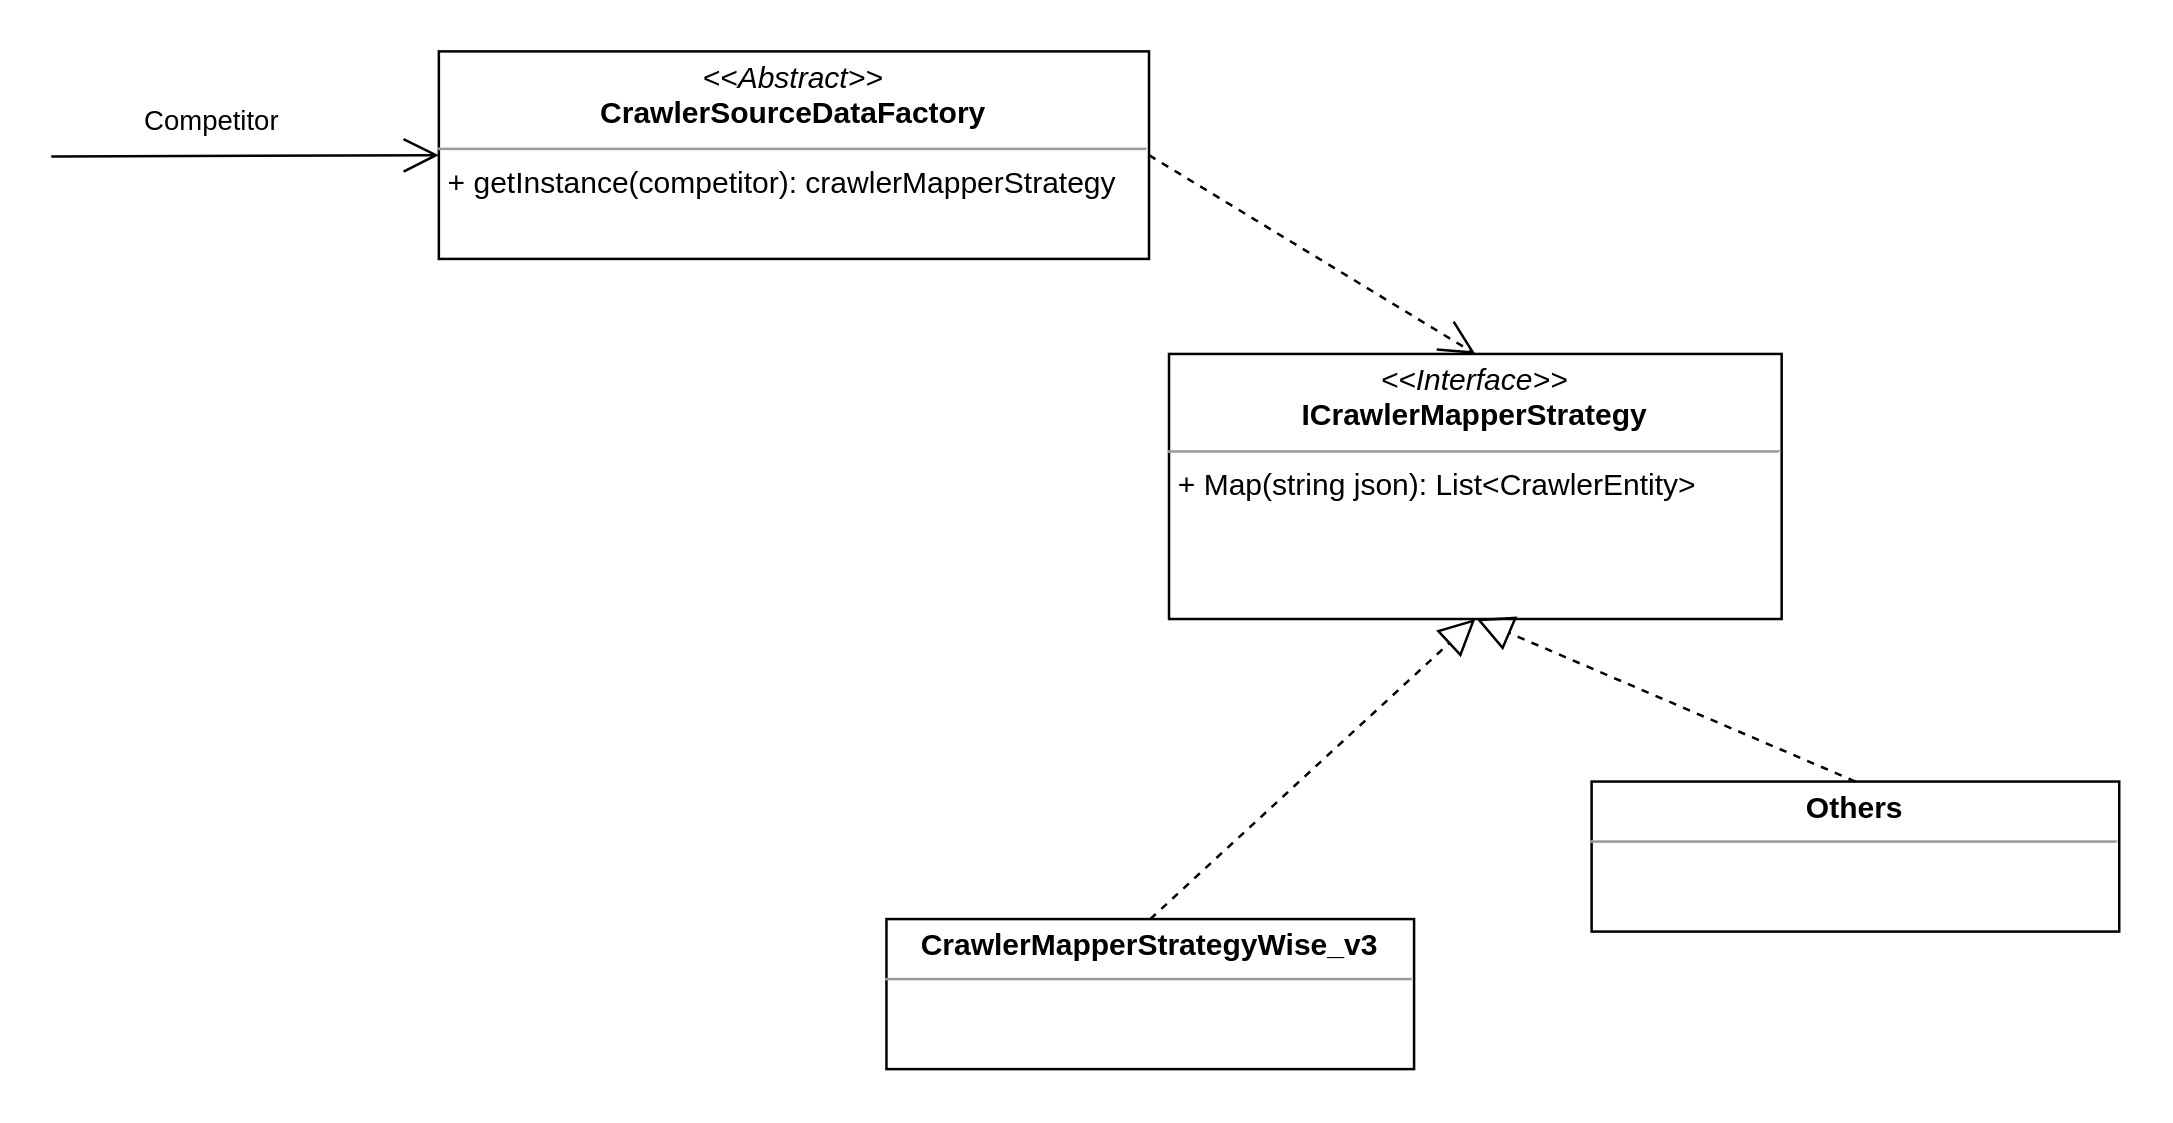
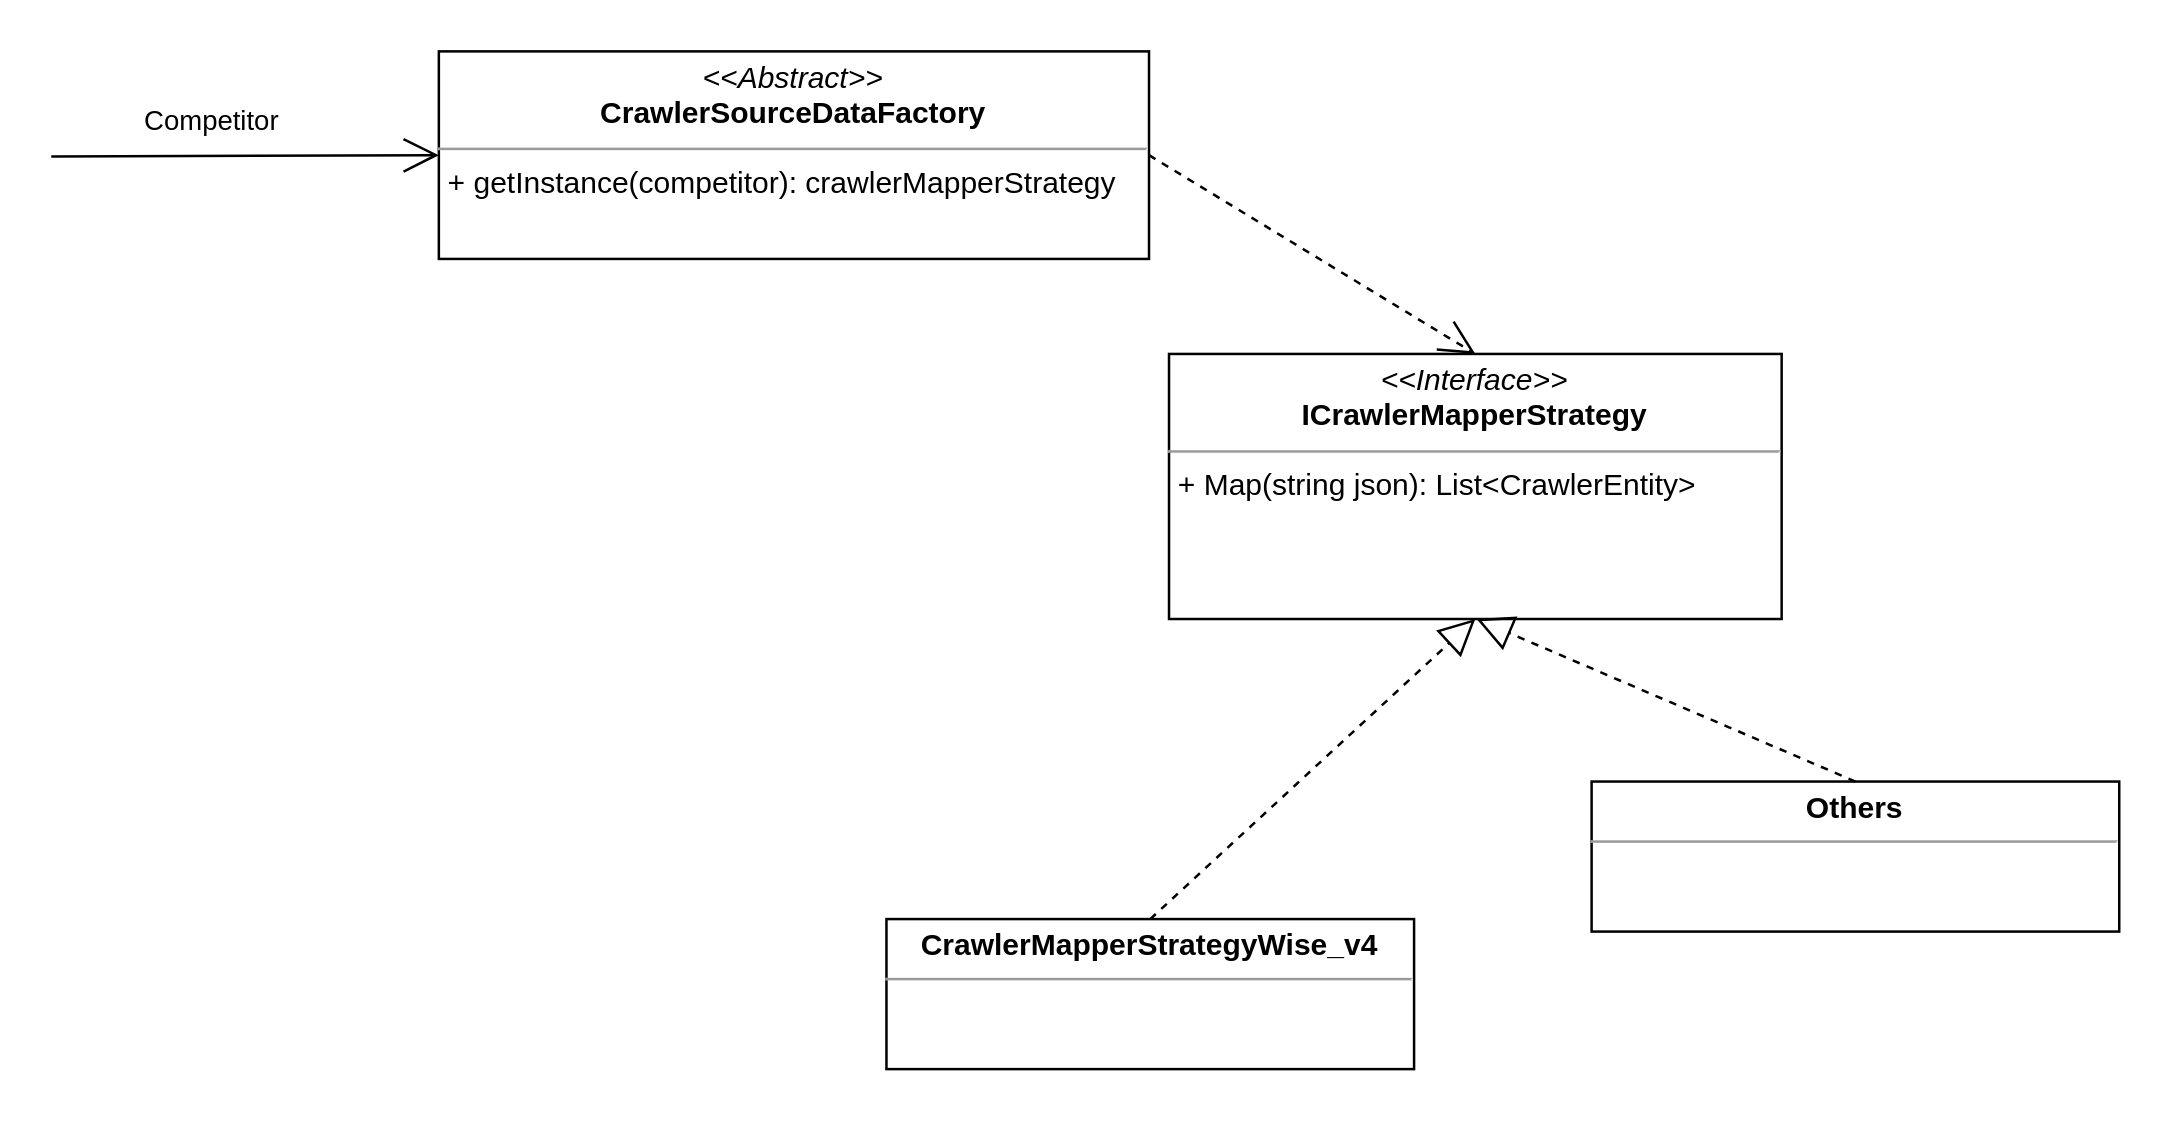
node "CrawlerMapperStrategyWise_v3": label "CrawlerMapperStrategyWise_v3" -> "CrawlerMapperStrategyWise_v4"
